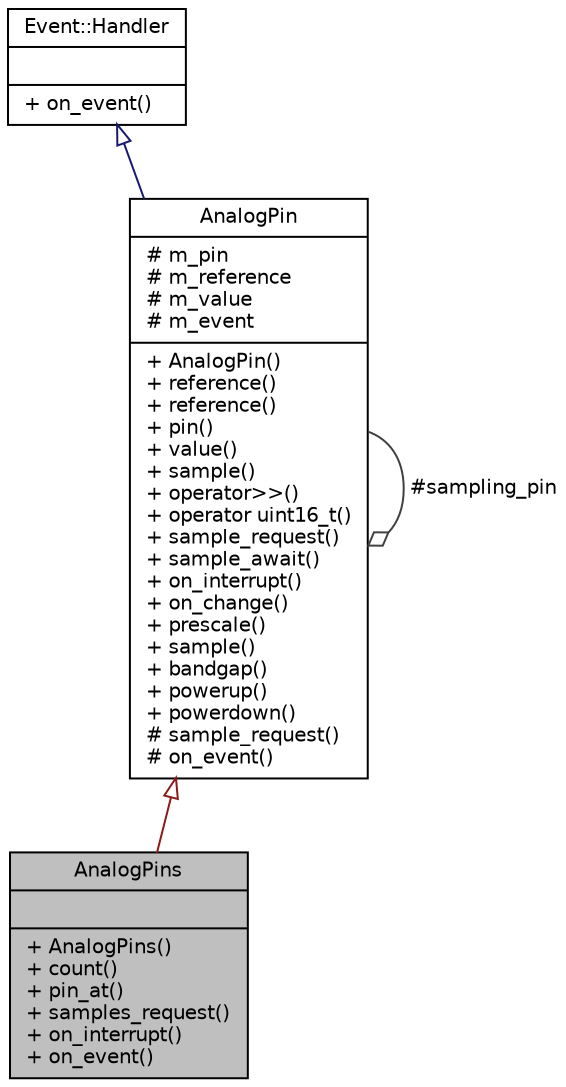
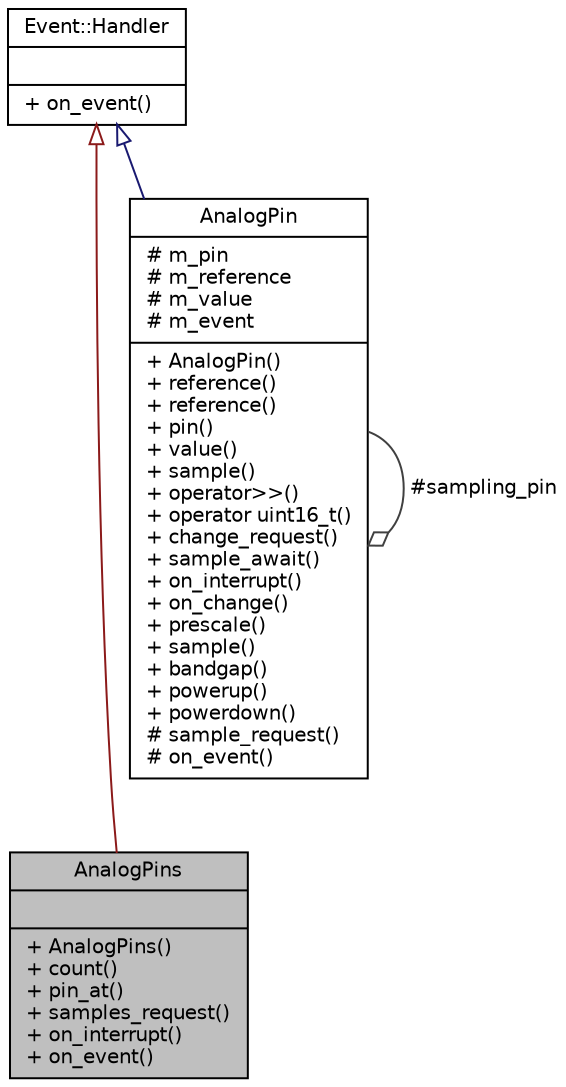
node "AnalogPin": text "+ sample_request()" -> "+ change_request()"
edge "AnalogPins" -> "AnalogPin": now "AnalogPins" -> "Event::Handler"
